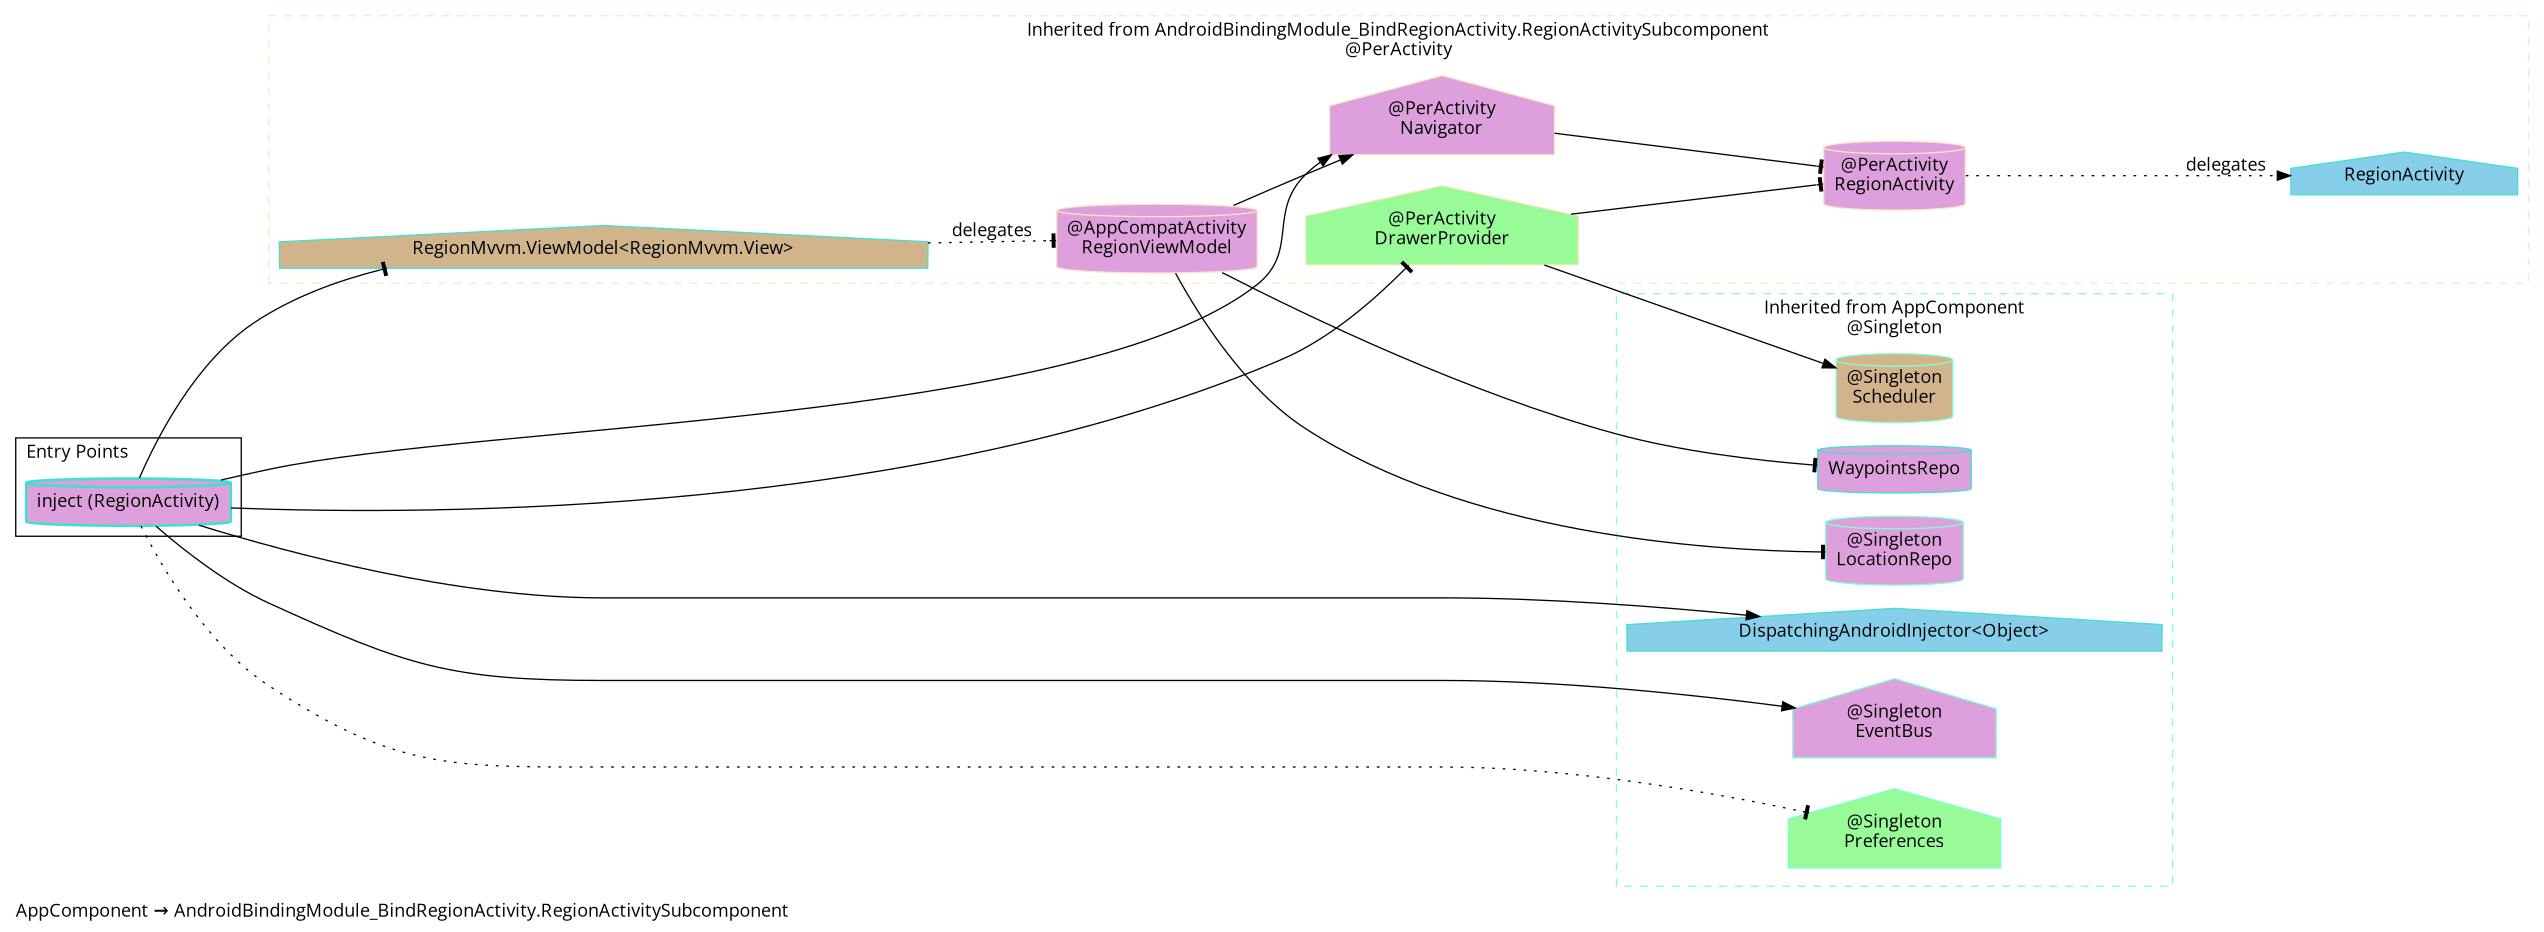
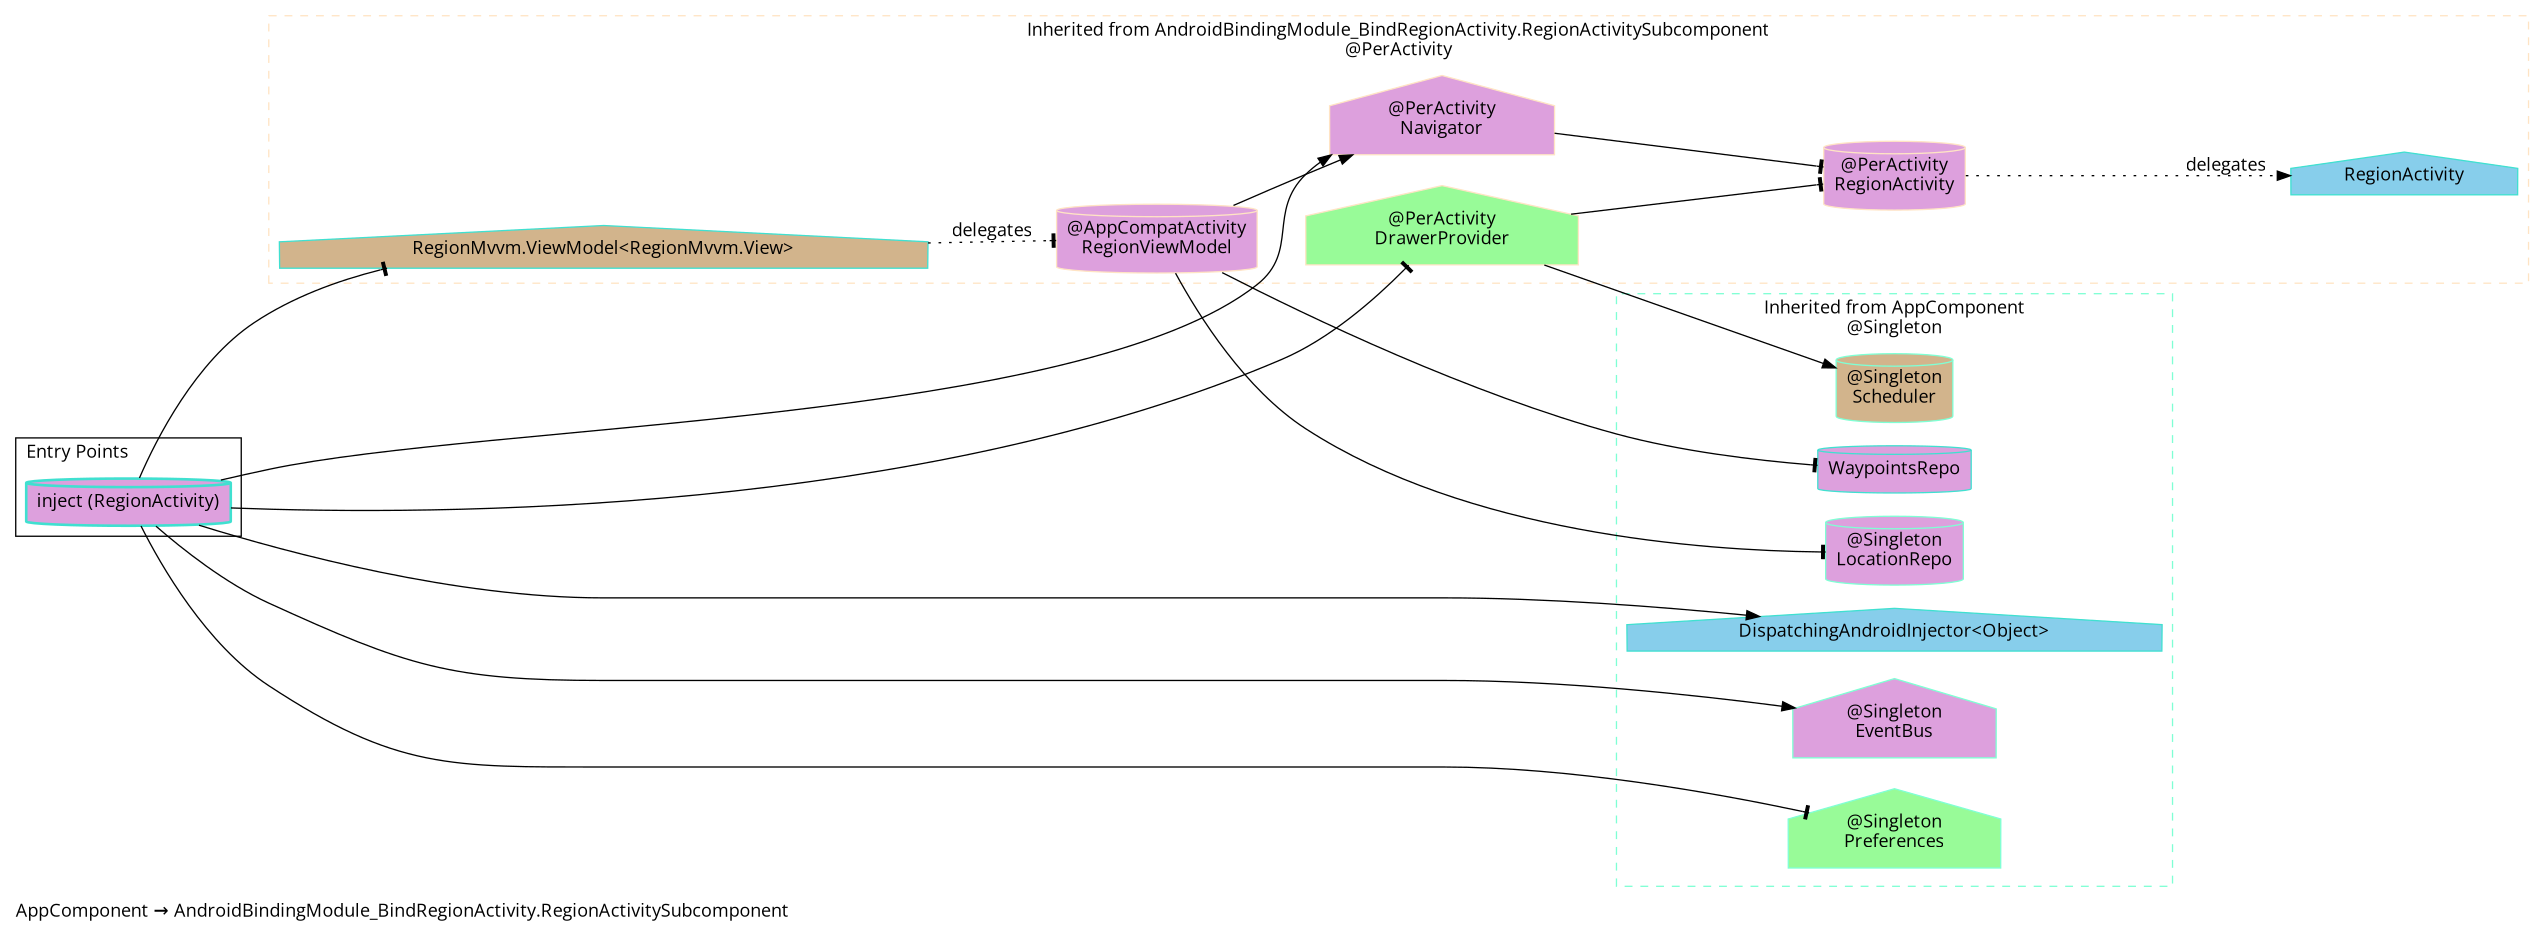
edge "inject (RegionActivity)" -> "@Singleton Preferences": style dotted -> solid
